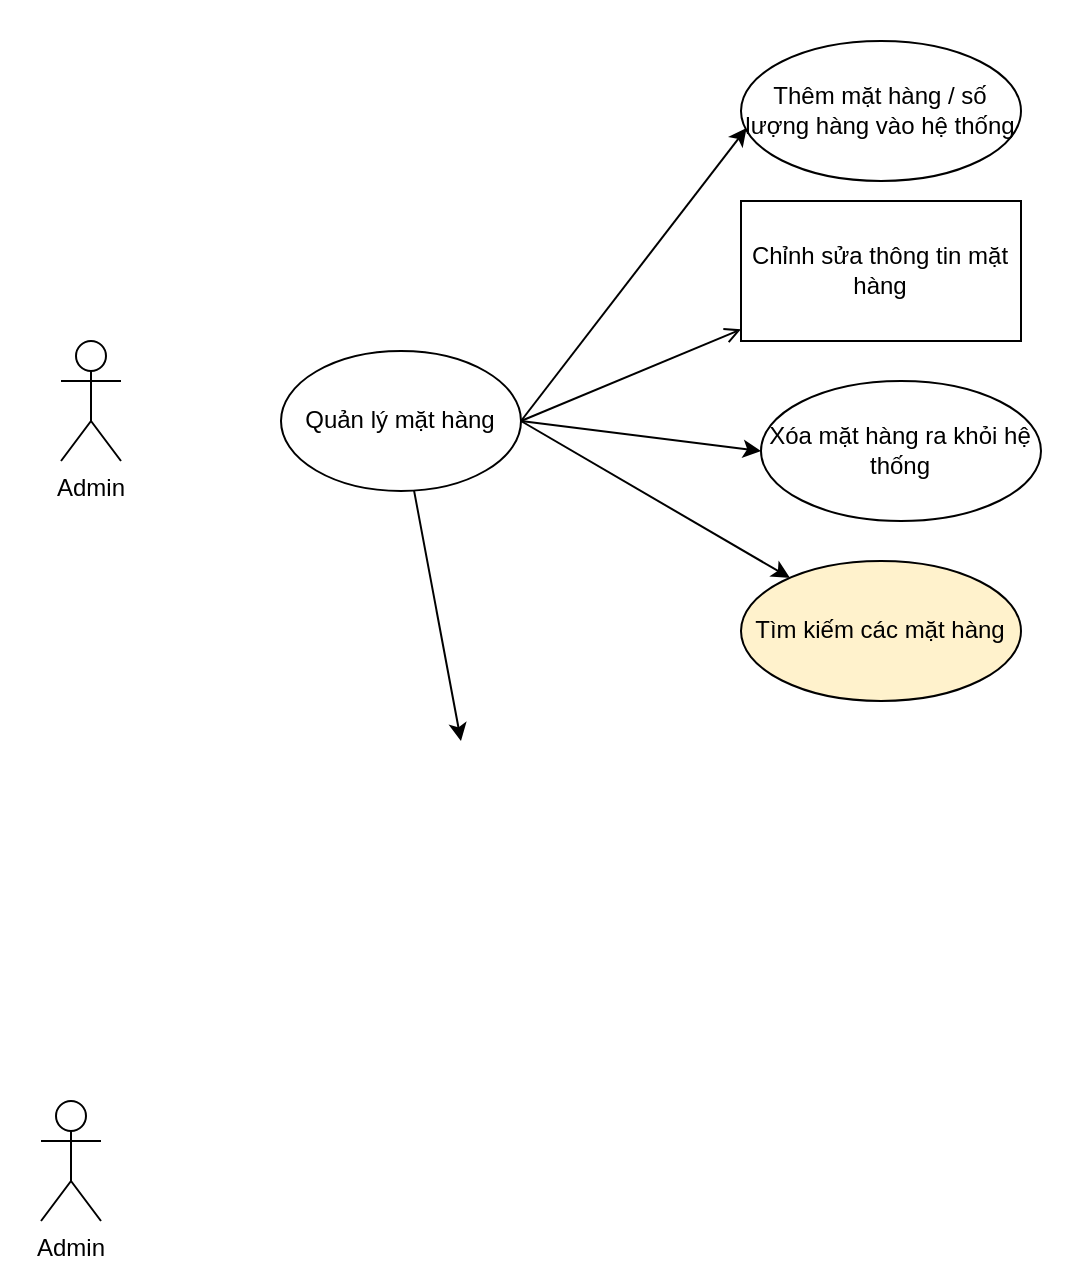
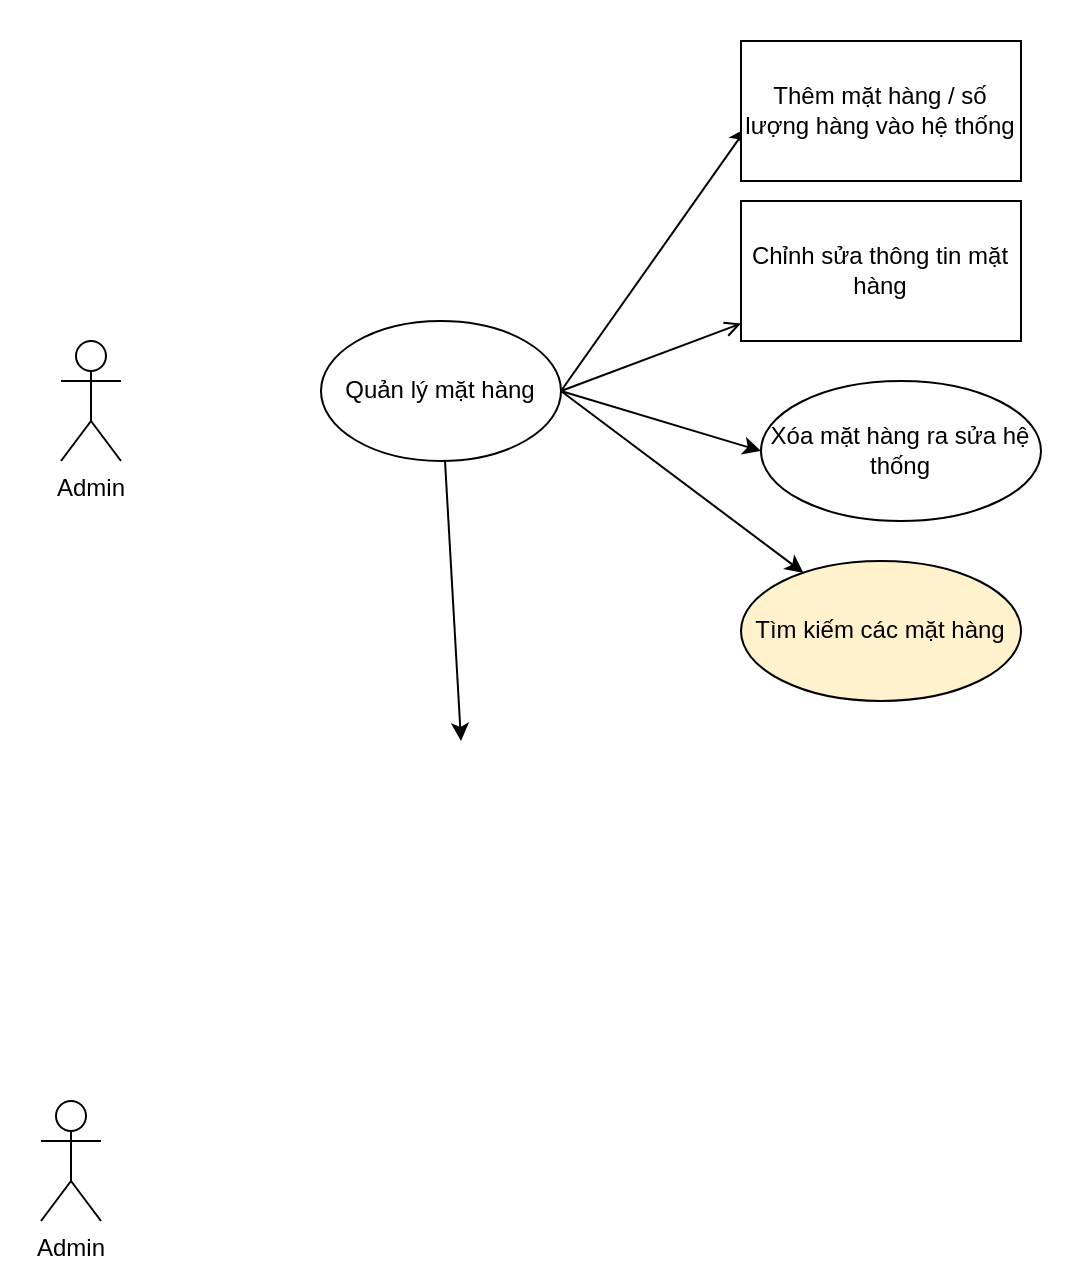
node "Thêm mặt hàng / số lượng hàng vào hệ thống": shape ellipse -> rectangle
node "Quản lý mặt hàng": moved (401, 421) -> (441, 391)
node "Xóa mặt hàng ra khỏi hệ thống": label "Xóa mặt hàng ra khỏi hệ thống" -> "Xóa mặt hàng ra sửa hệ thống"
